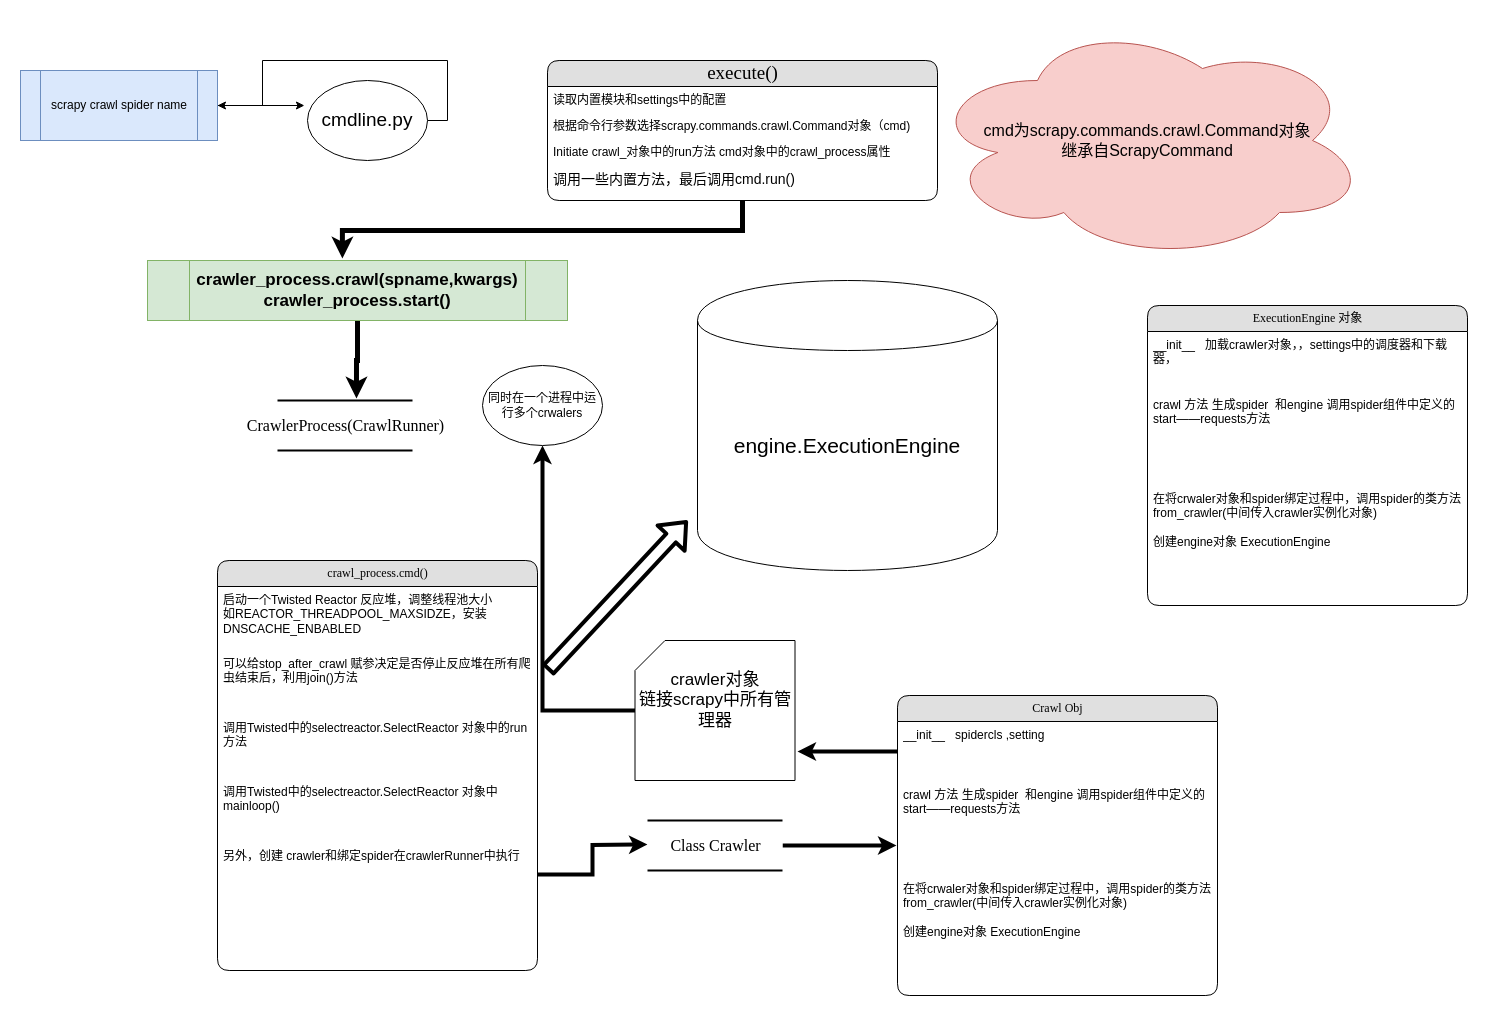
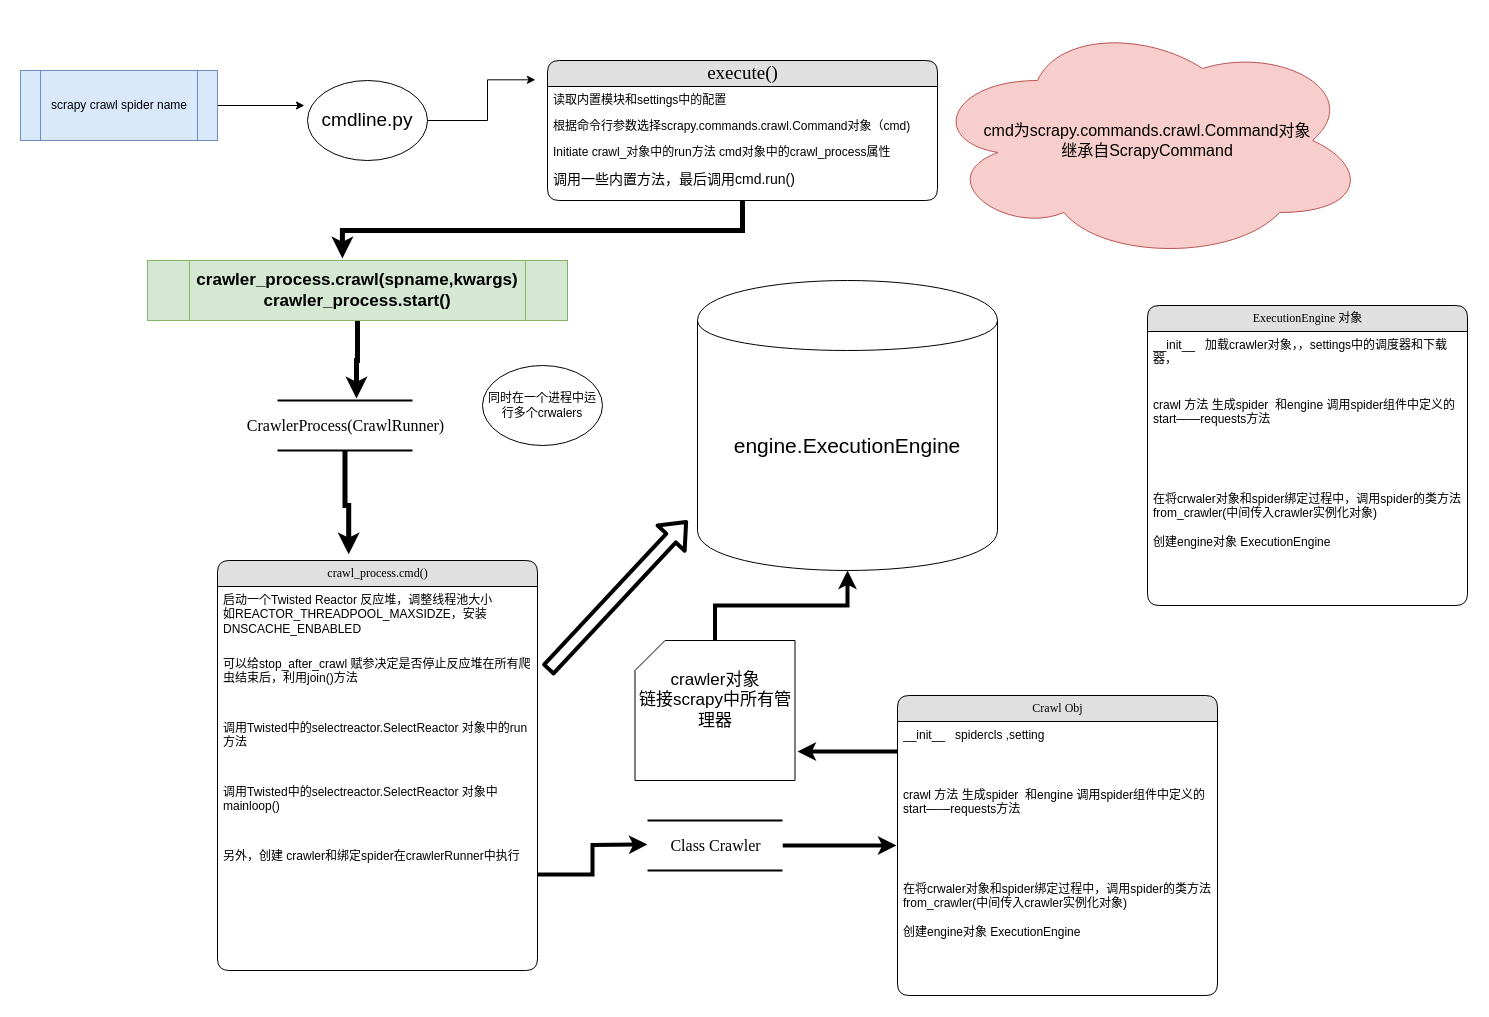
edge "cmdline.py" -> "scrapy crawl spider name": now "cmdline.py" -> "execute()"
edge "CrawlerProcess(CrawlRunner)" -> "crawl_process.cmd()": added
edge "crawler对象 链接scrapy中所有管理器" -> "同时在一个进程中运行多个crwalers": now "crawler对象 链接scrapy中所有管理器" -> "engine.ExecutionEngine"
